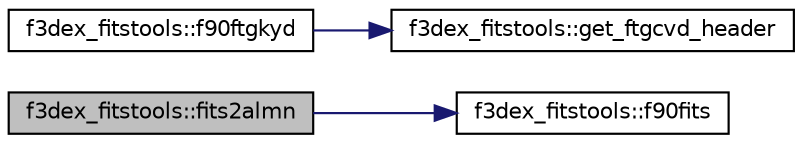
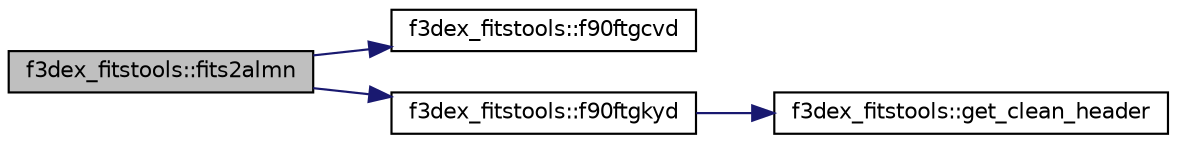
node "f3dex_fitstools::get_ftgcvd_header": label "f3dex_fitstools::get_ftgcvd_header" -> "f3dex_fitstools::get_clean_header"
edge "f3dex_fitstools::fits2almn" -> "f3dex_fitstools::f90ftgkyd": added
node "f3dex_fitstools::f90fits": label "f3dex_fitstools::f90fits" -> "f3dex_fitstools::f90ftgcvd"
